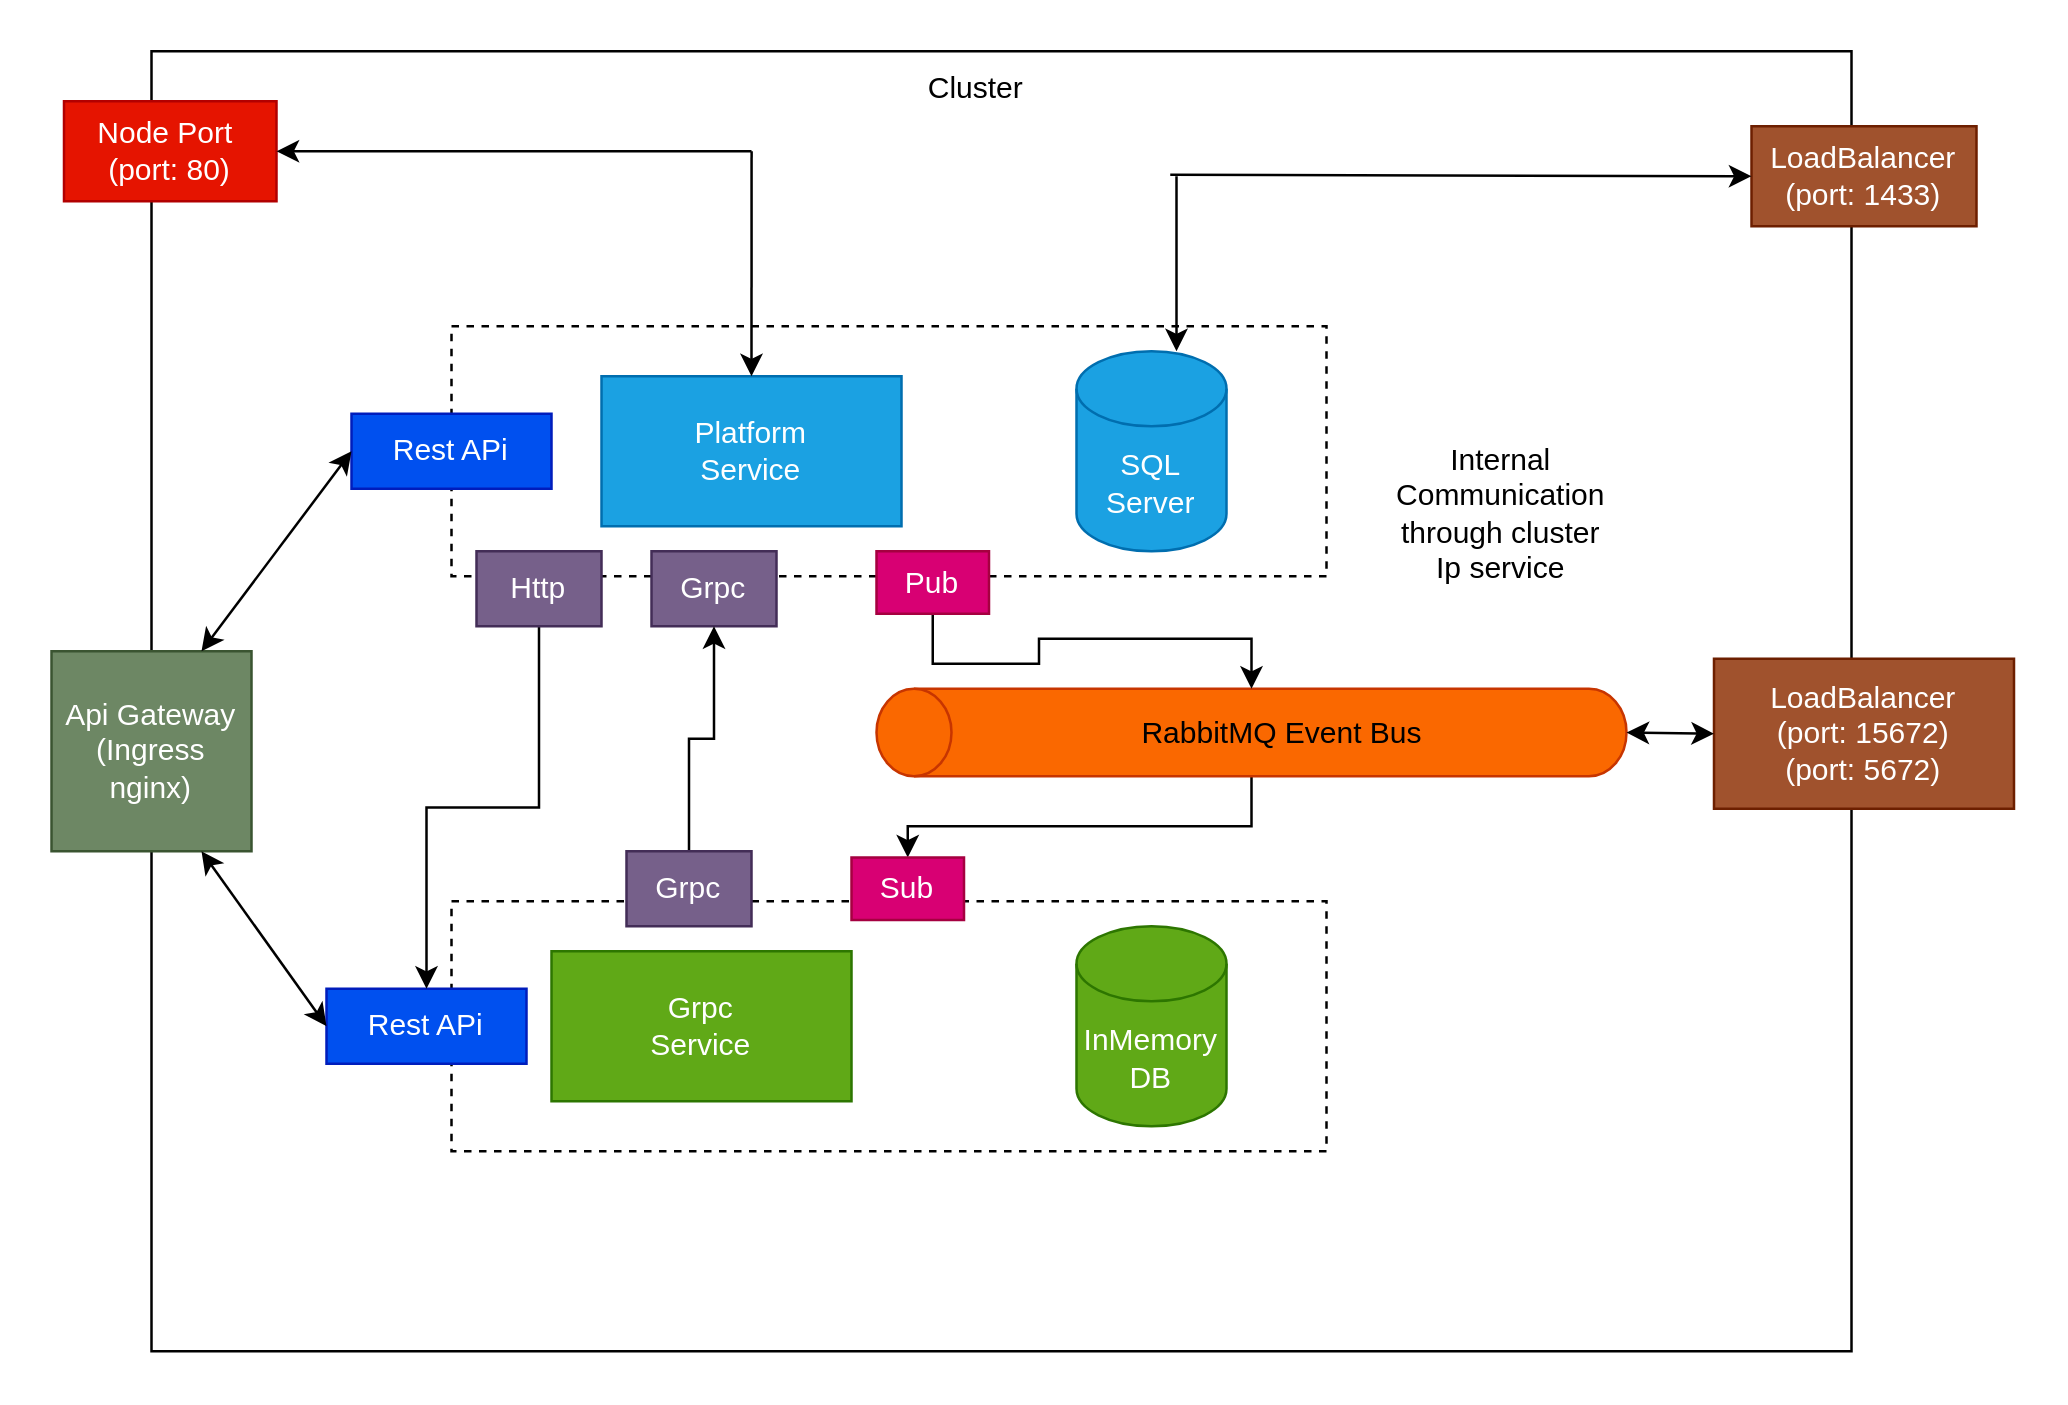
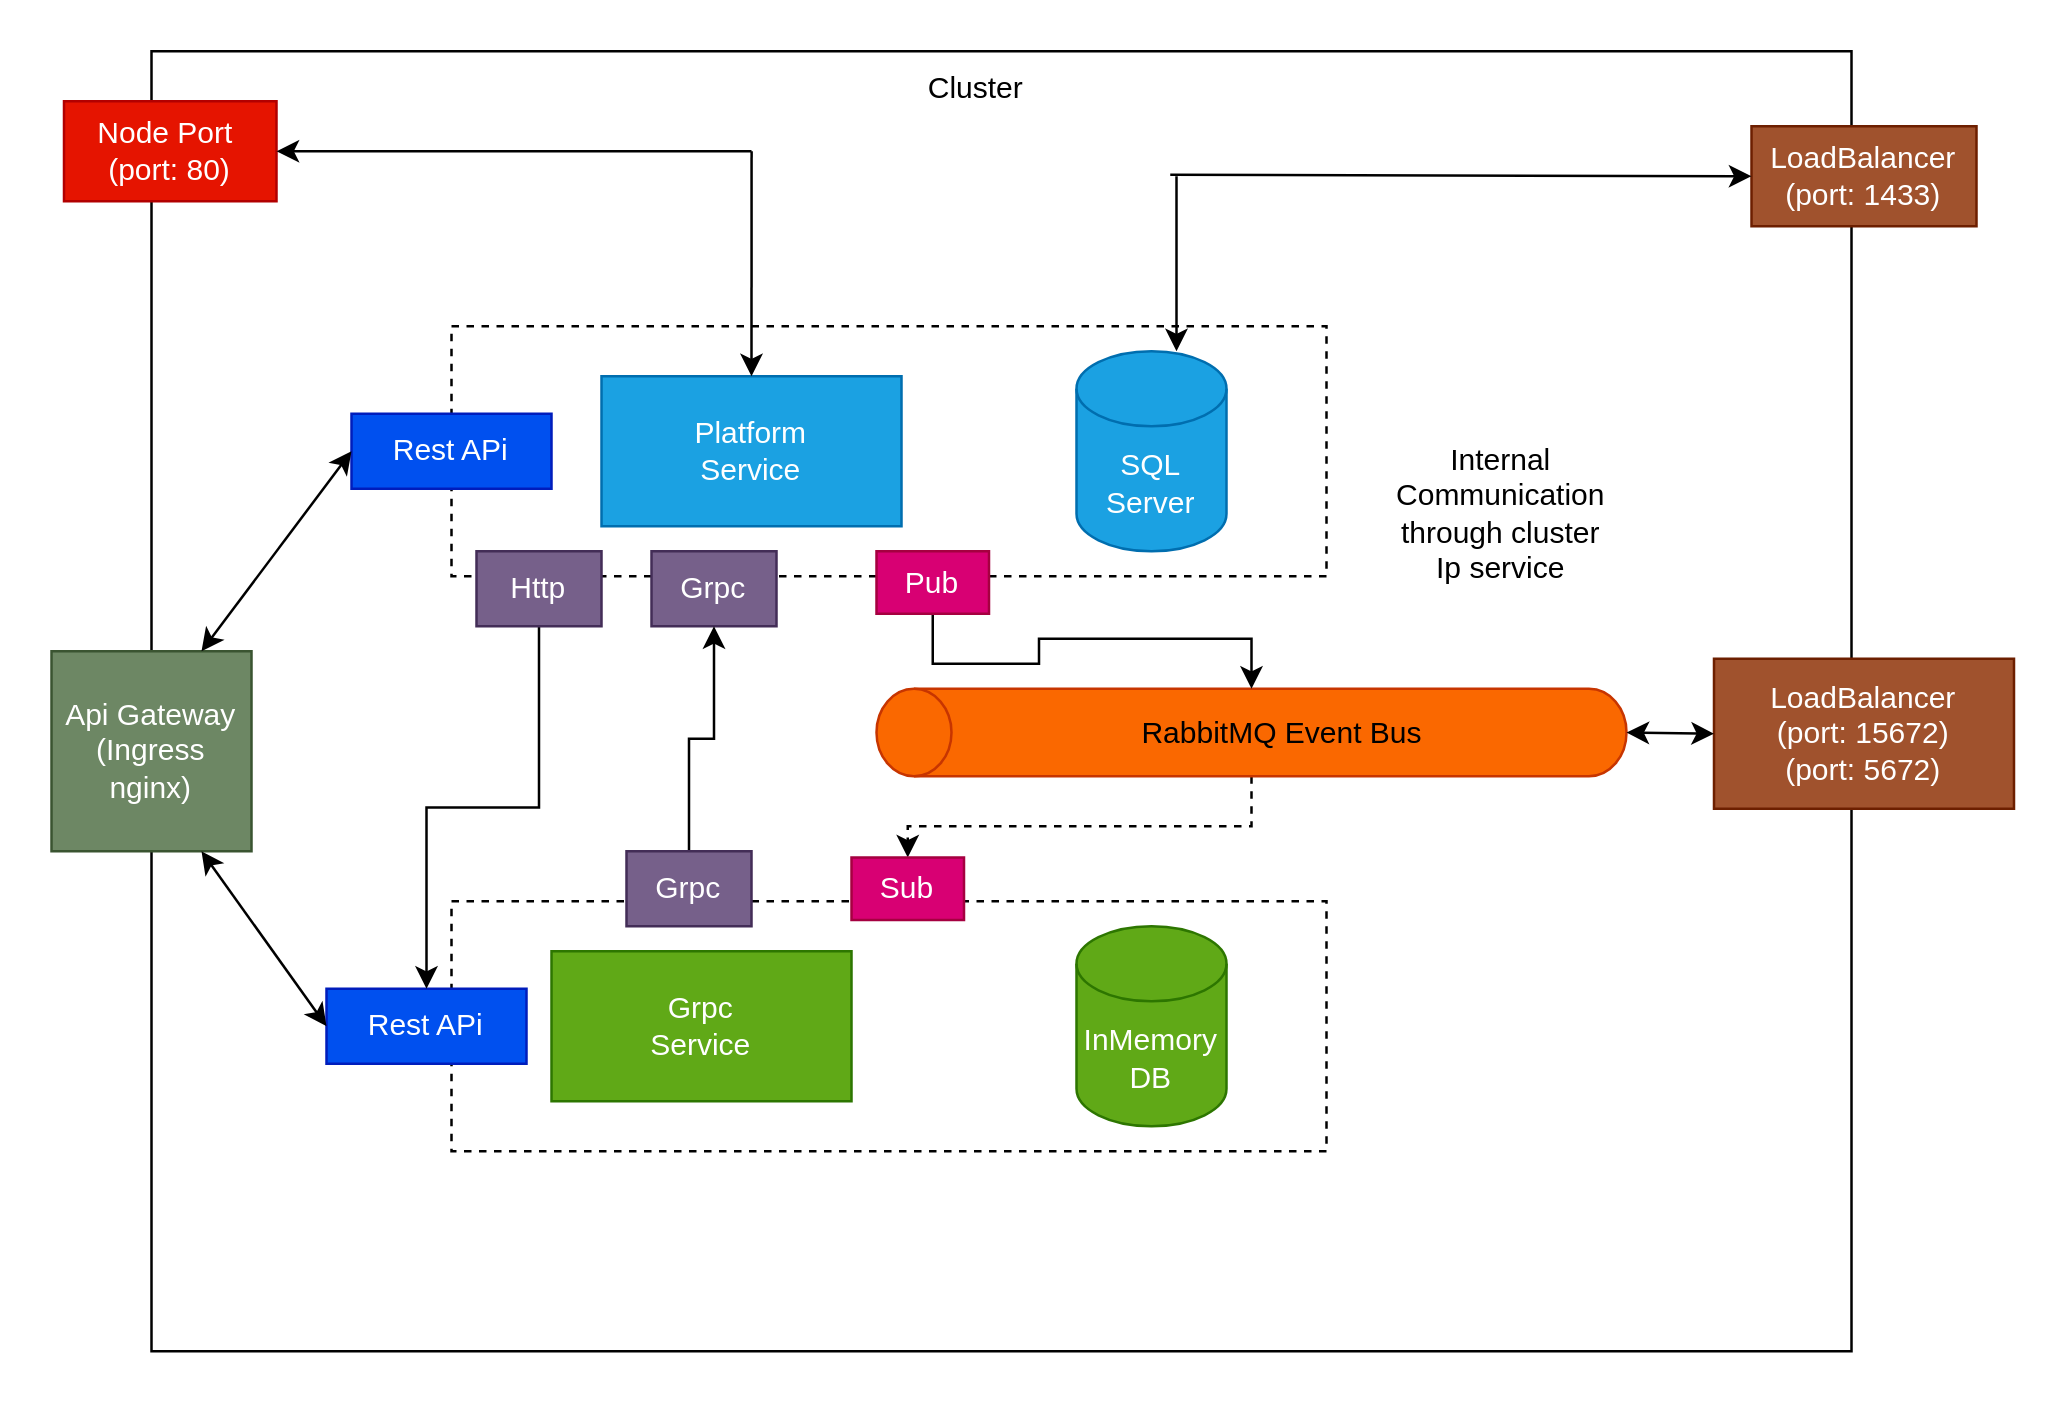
edge "RabbitMQ Event Bus" -> "Sub": style solid -> dashed
